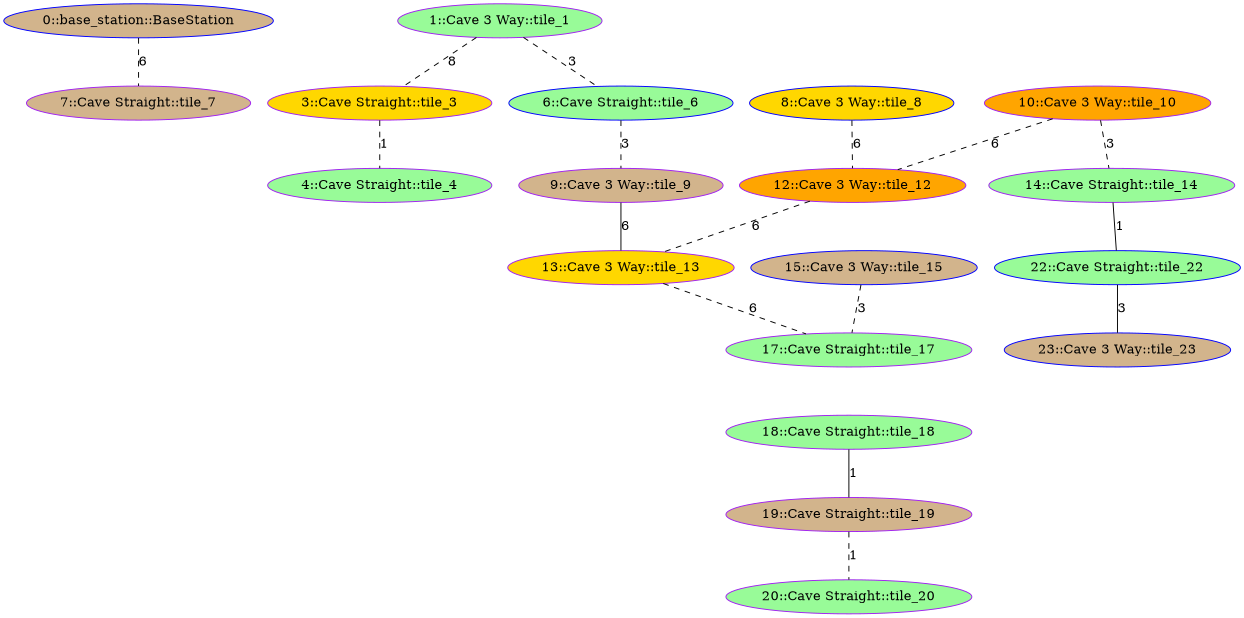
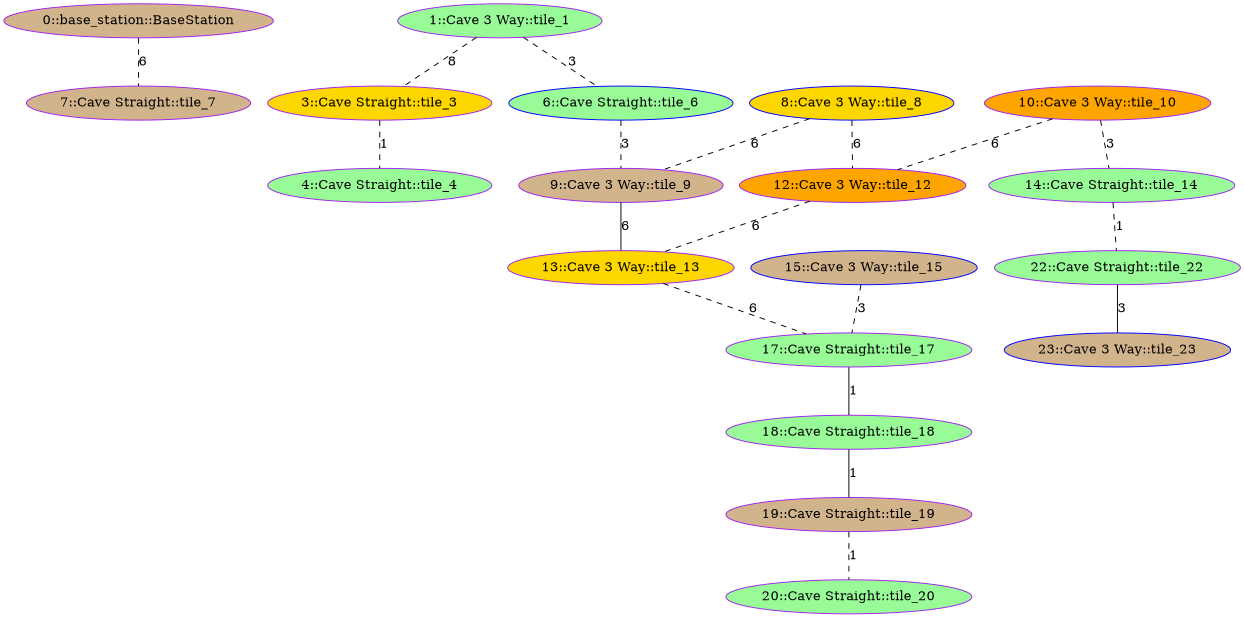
node "0::base_station::BaseStation": color blue -> purple
edge "8::Cave 3 Way::tile_8" -- "9::Cave 3 Way::tile_9": added, label "6"
edge "14::Cave Straight::tile_14" -- "22::Cave Straight::tile_22": style solid -> dashed
node "22::Cave Straight::tile_22": color blue -> purple
edge "17::Cave Straight::tile_17" -- "18::Cave Straight::tile_18": added, label "1"
